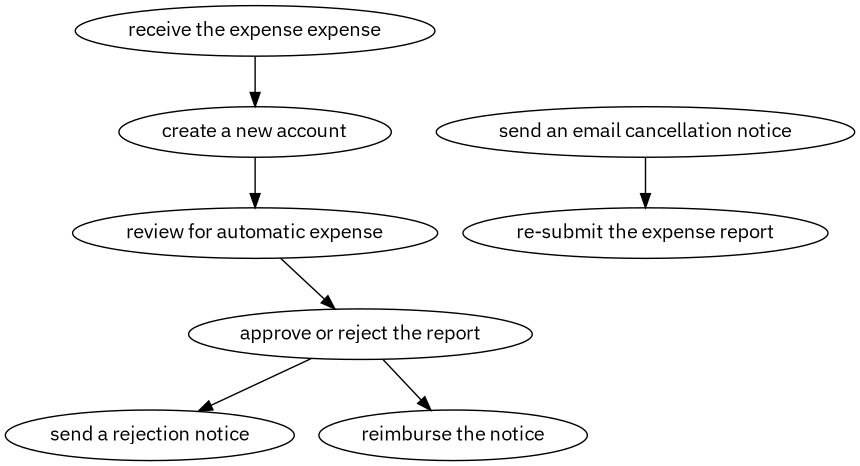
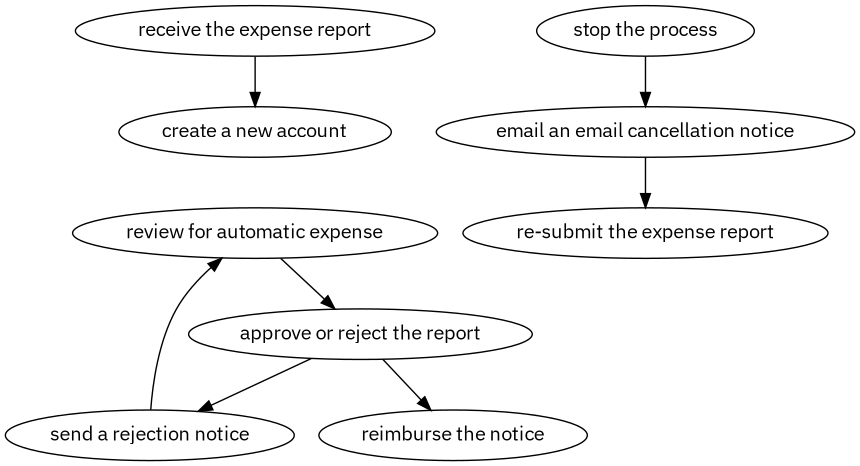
node "receive the expense expense": label "receive the expense expense" -> "receive the expense report"
node "stop the process": added
node "send an email cancellation notice": label "send an email cancellation notice" -> "email an email cancellation notice"
edge "create a new account" -> "review for automatic expense": now "send a rejection notice" -> "review for automatic expense"
